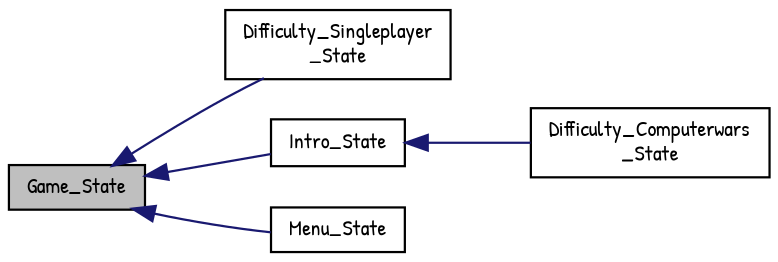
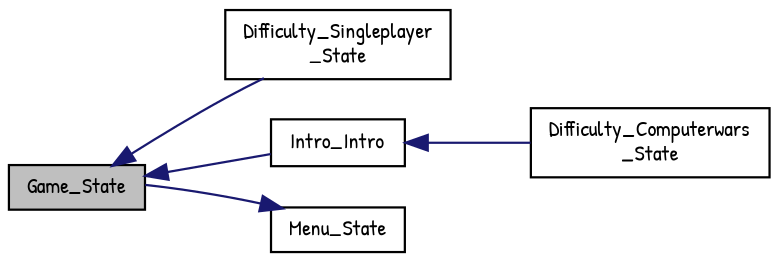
node "Intro_State": label "Intro_State" -> "Intro_Intro"
edge "Menu_State" -> "Game_State": reversed
